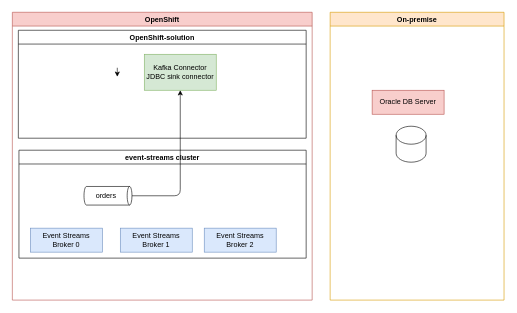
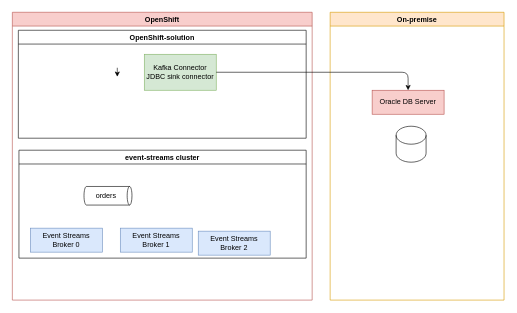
edge "Kafka Connector JDBC sink connector" -> "Oracle DB Server": added
edge "orders" -> "Kafka Connector JDBC sink connector": removed
node "Event Streams Broker 2": moved (240, 240) -> (234, 243)
